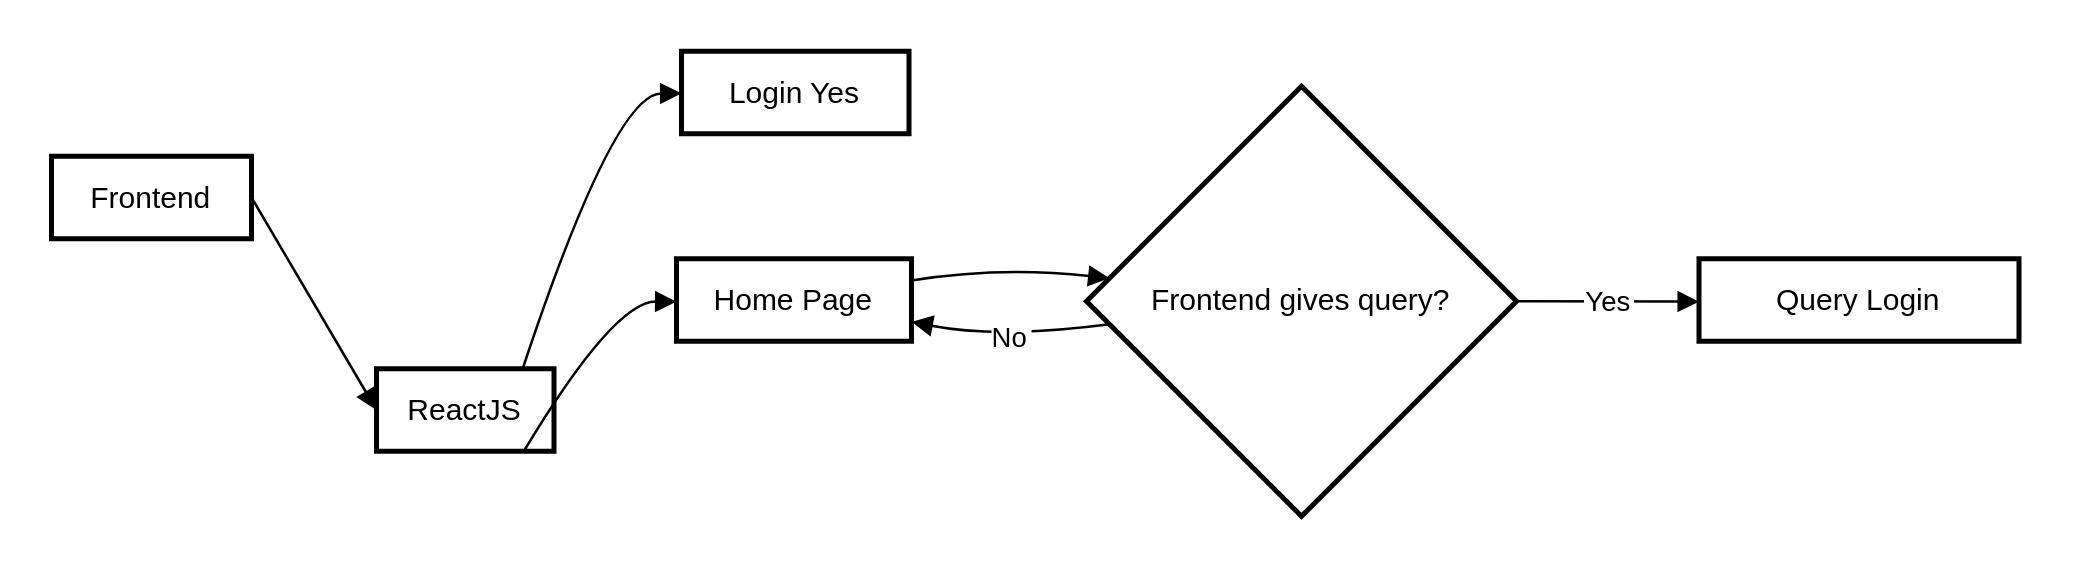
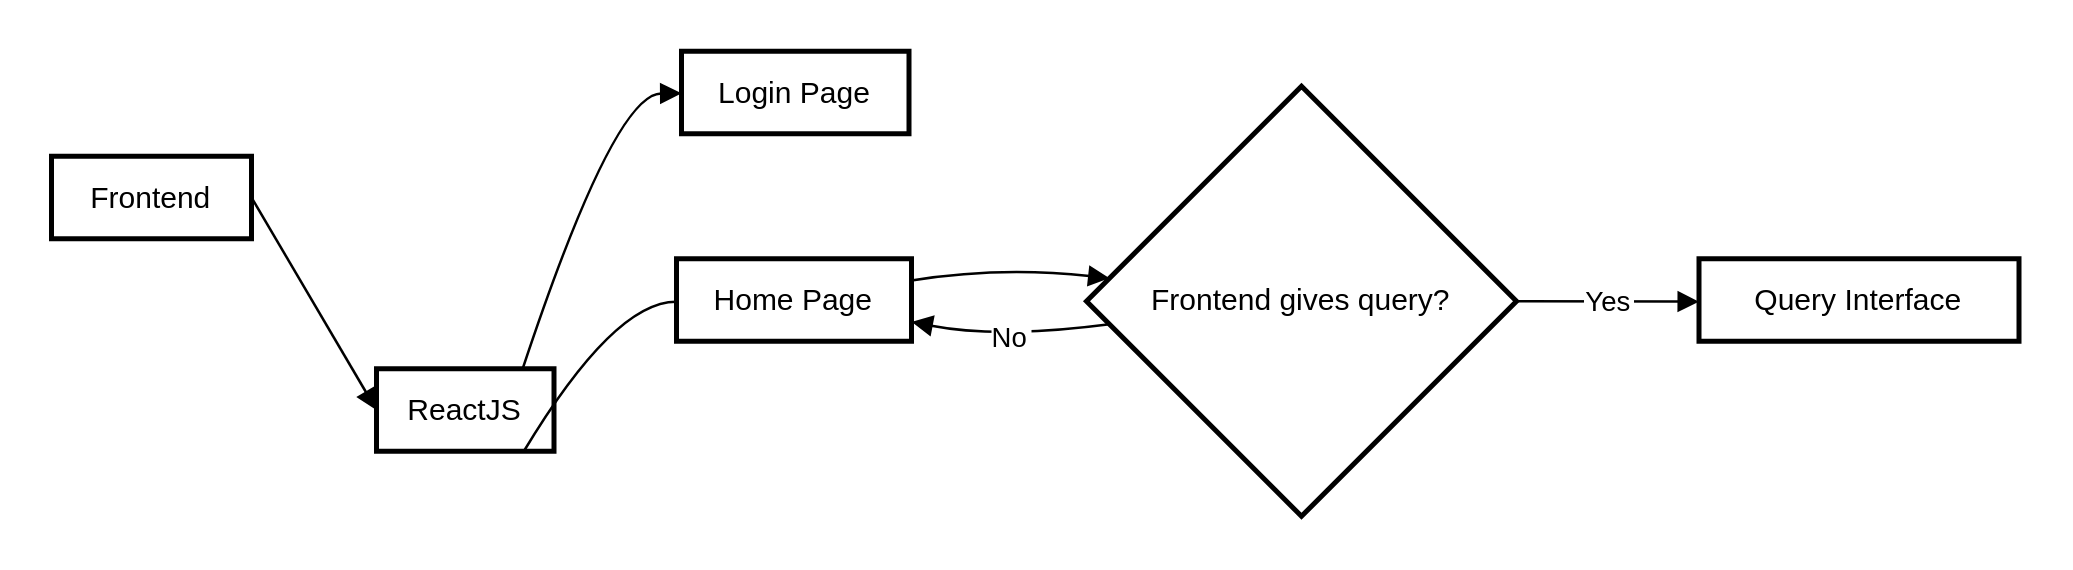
node "Login Yes": label "Login Yes" -> "Login Page"
node "Query Login": label "Query Login" -> "Query Interface"
edge "ReactJS" -> "Home Page": arrowhead block -> none
